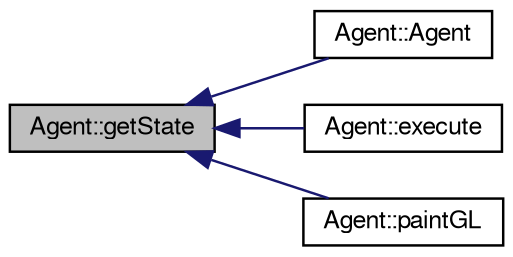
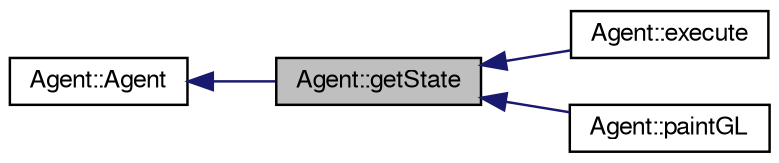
edge "Agent::Agent" -> "Agent::getState": reversed
